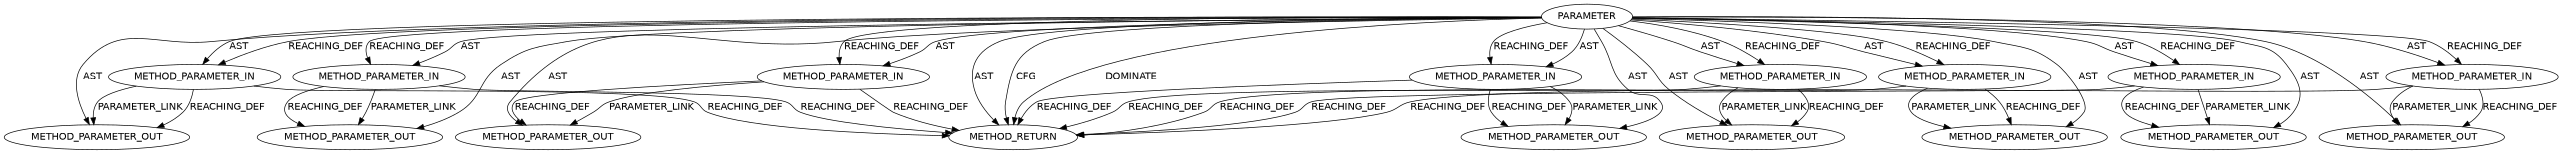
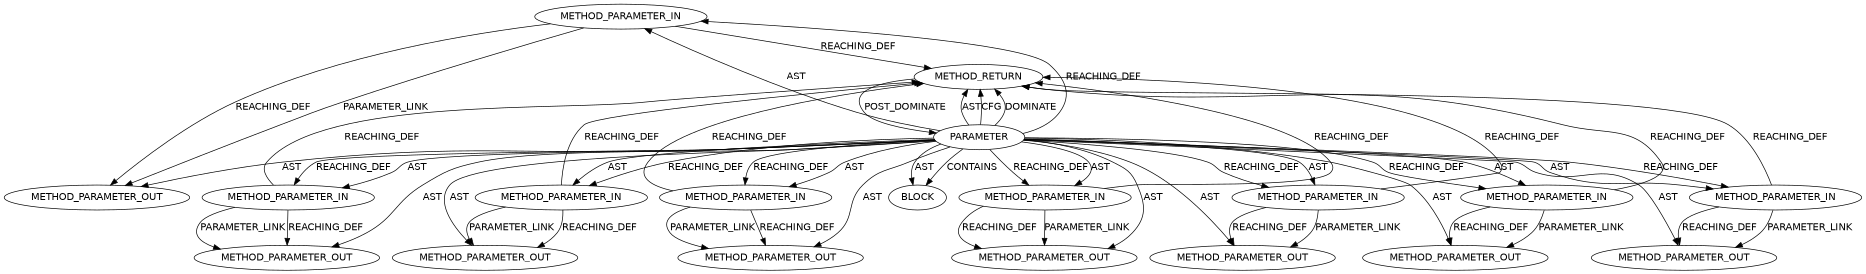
edge "METHOD_RETURN" -> "PARAMETER": added, label "POST_DOMINATE"
node "BLOCK": added
